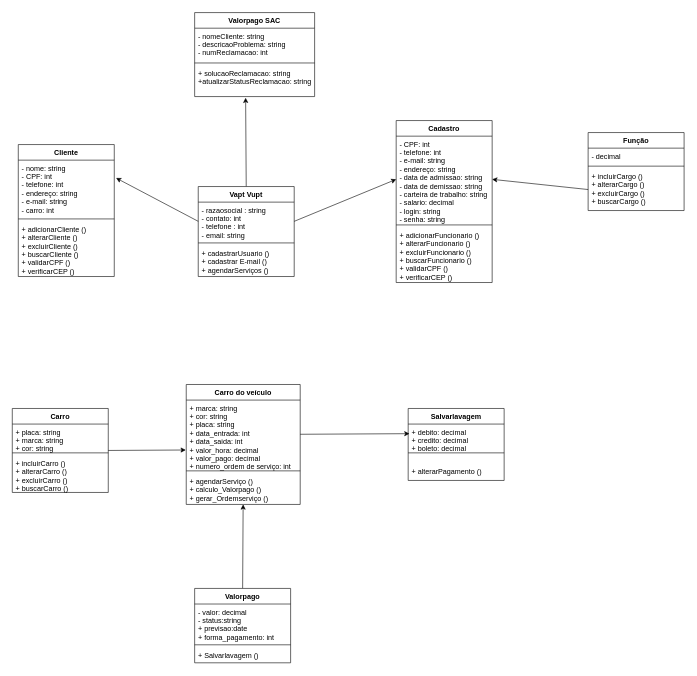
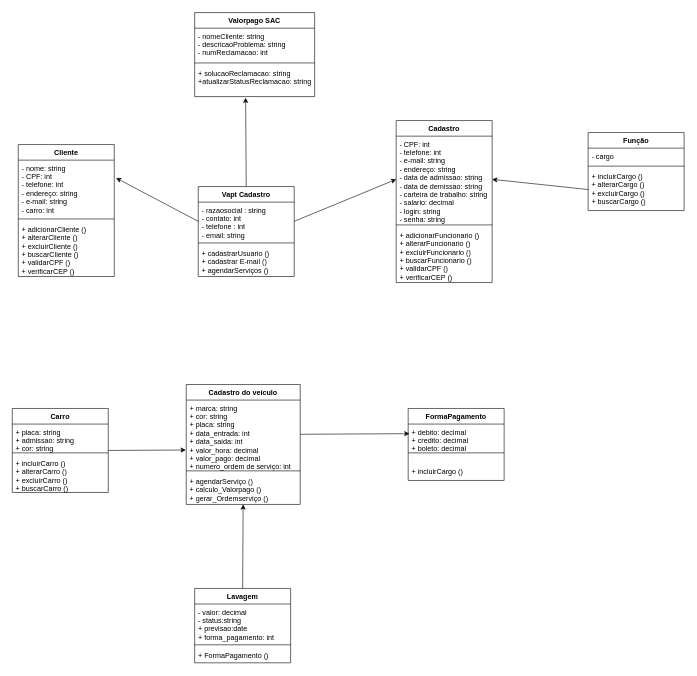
node "- decimal": label "- decimal" -> "- cargo"
node "Vapt Vupt": label "Vapt Vupt" -> "Vapt Cadastro"
node "Carro do veículo": label "Carro do veículo" -> "Cadastro do veículo"
node "Salvarlavagem": label "Salvarlavagem" -> "FormaPagamento"
node "+ placa: string + marca: string + cor: string": label "+ placa: string + marca: string + cor: string" -> "+ placa: string + admissao: string + cor: string"
node "+ alterarPagamento ()": label "+ alterarPagamento ()" -> "+ incluirCargo ()"
node "Valorpago": label "Valorpago" -> "Lavagem"
node "+ Salvarlavagem ()": label "+ Salvarlavagem ()" -> "+ FormaPagamento ()"
